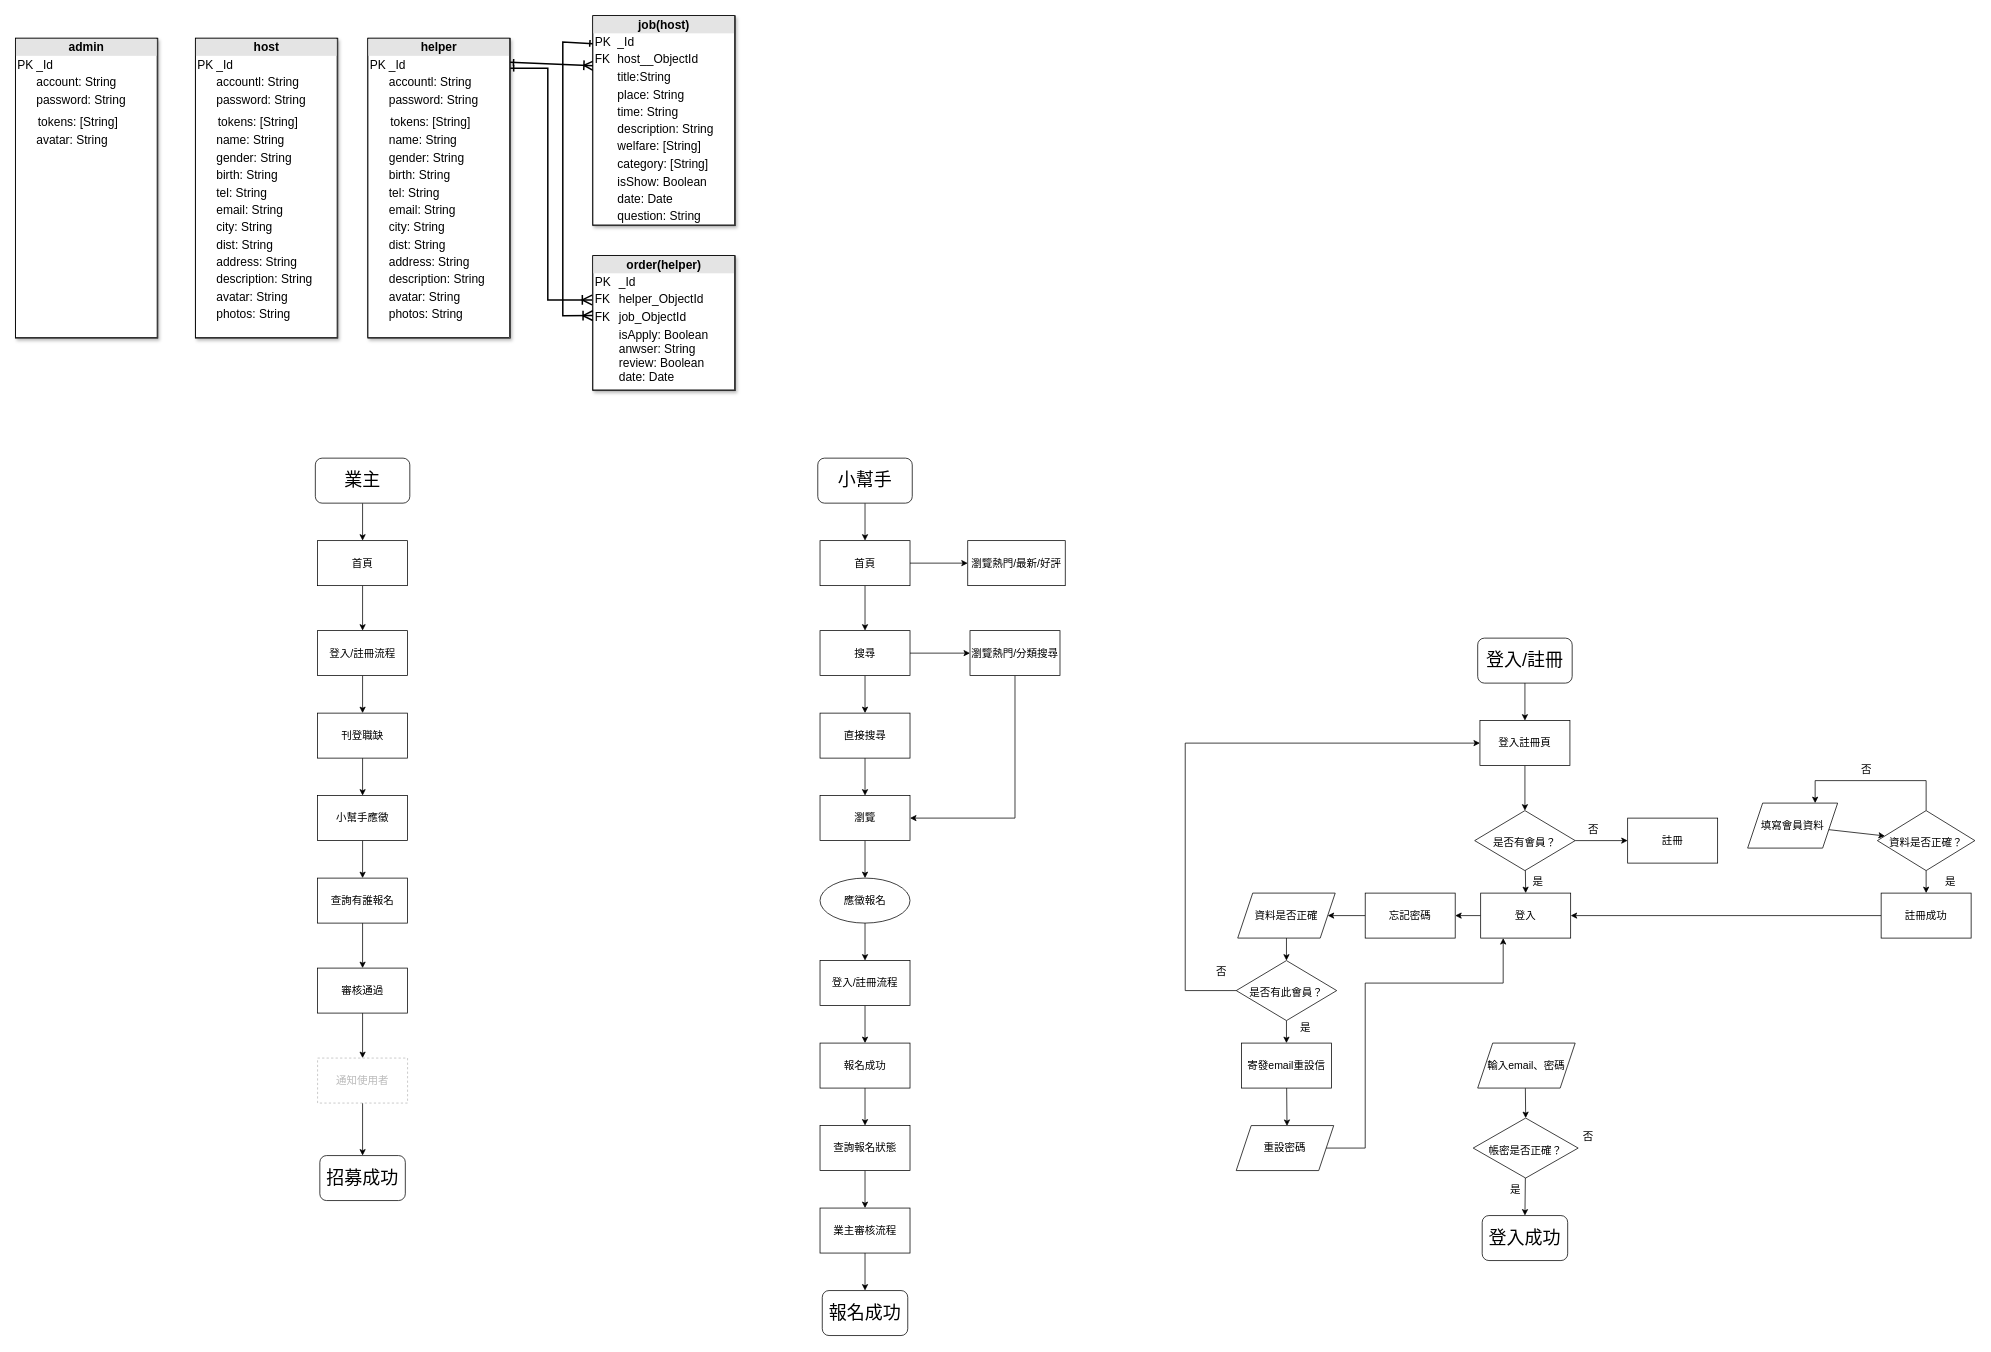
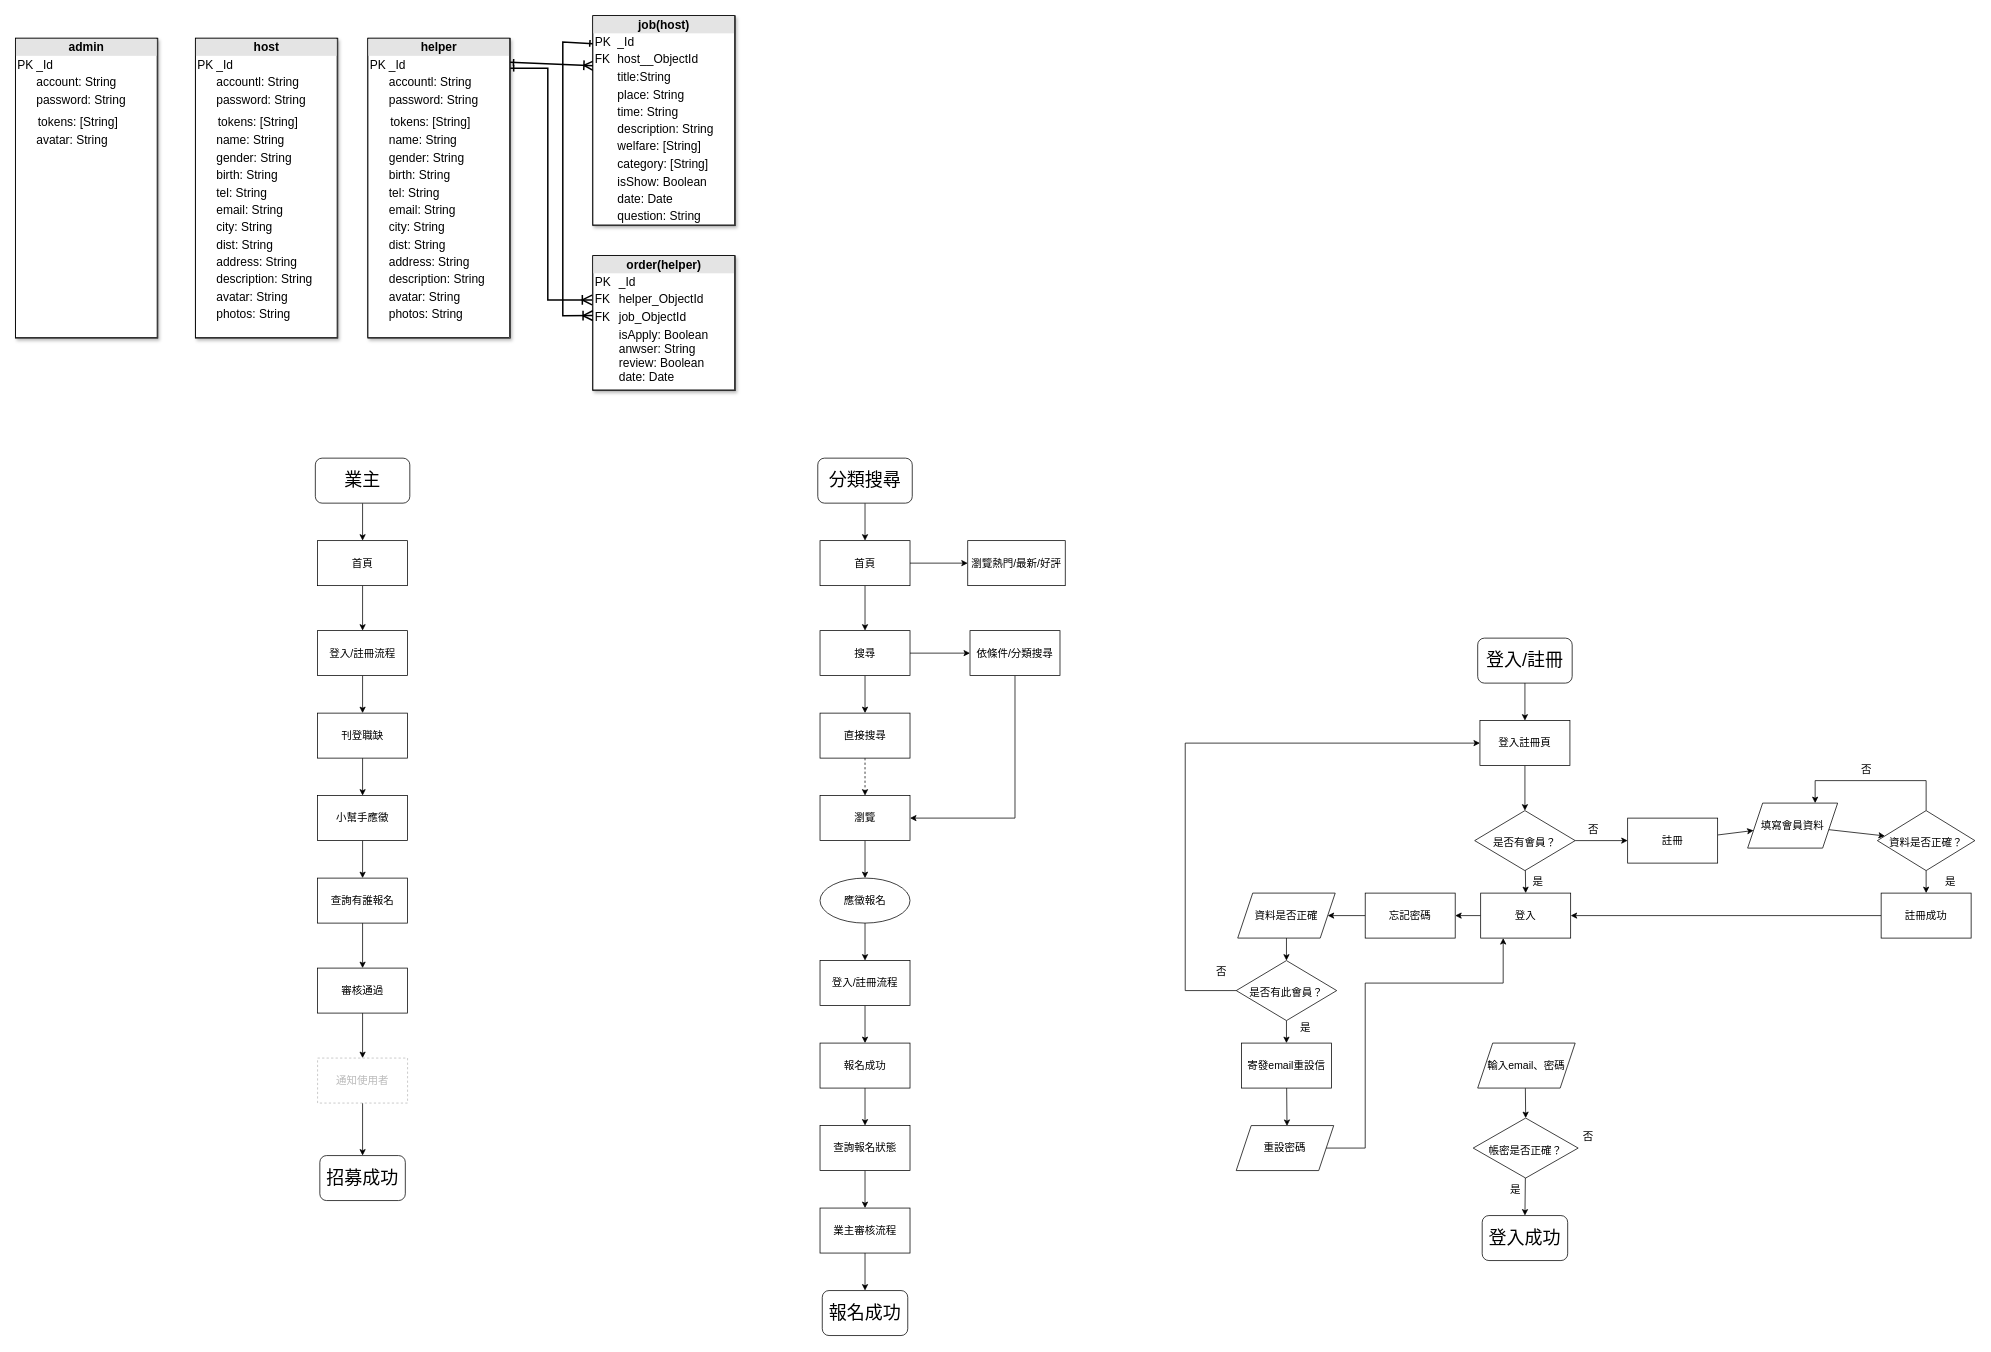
node "小幫手": label "小幫手" -> "分類搜尋"
node "瀏覽熱門/分類搜尋": label "瀏覽熱門/分類搜尋" -> "依條件/分類搜尋"
edge "直接搜尋" -> "瀏覽": style solid -> dashed
edge "註冊" -> "填寫會員資料": added
